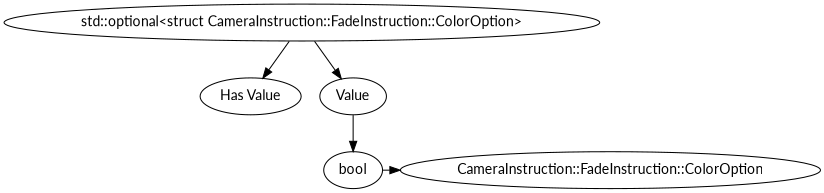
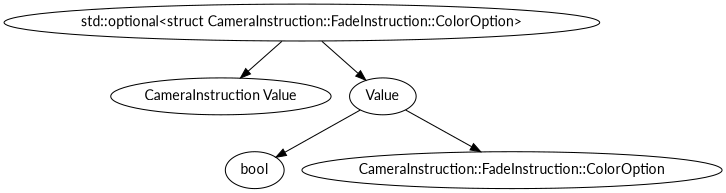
node "Has Value": label "Has Value" -> "CameraInstruction Value"
edge "bool" -> "CameraInstruction::FadeInstruction::ColorOption": now "Value" -> "CameraInstruction::FadeInstruction::ColorOption"
